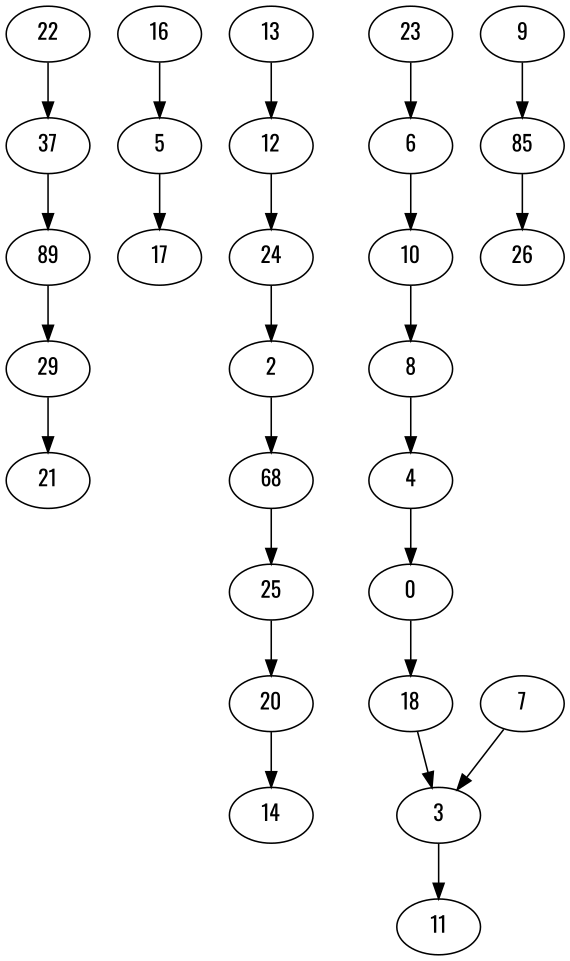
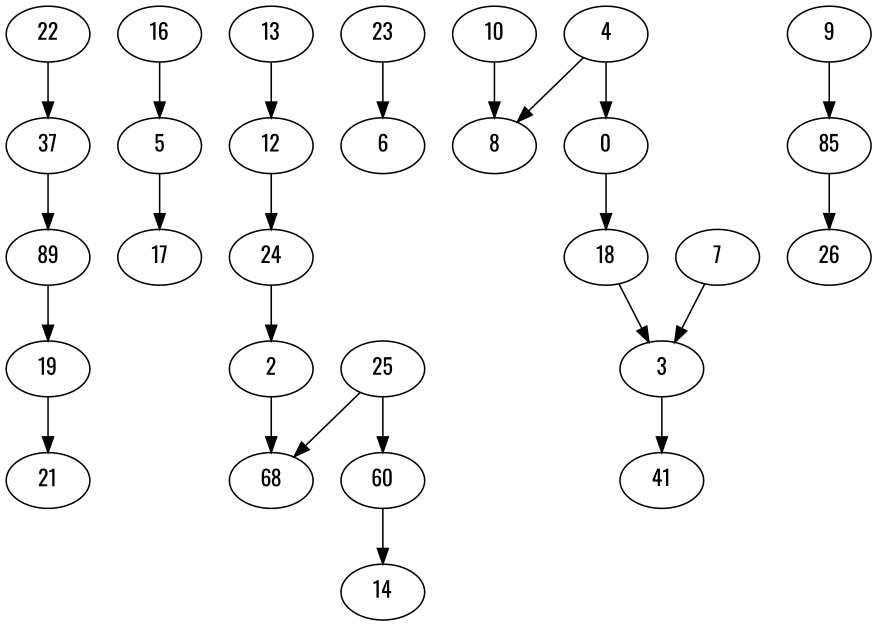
edge "6" -> "10": removed
node "29": label "29" -> "19"
edge "8" -> "4": reversed
edge "68" -> "25": reversed
node "20": label "20" -> "60"
node "11": label "11" -> "41"
